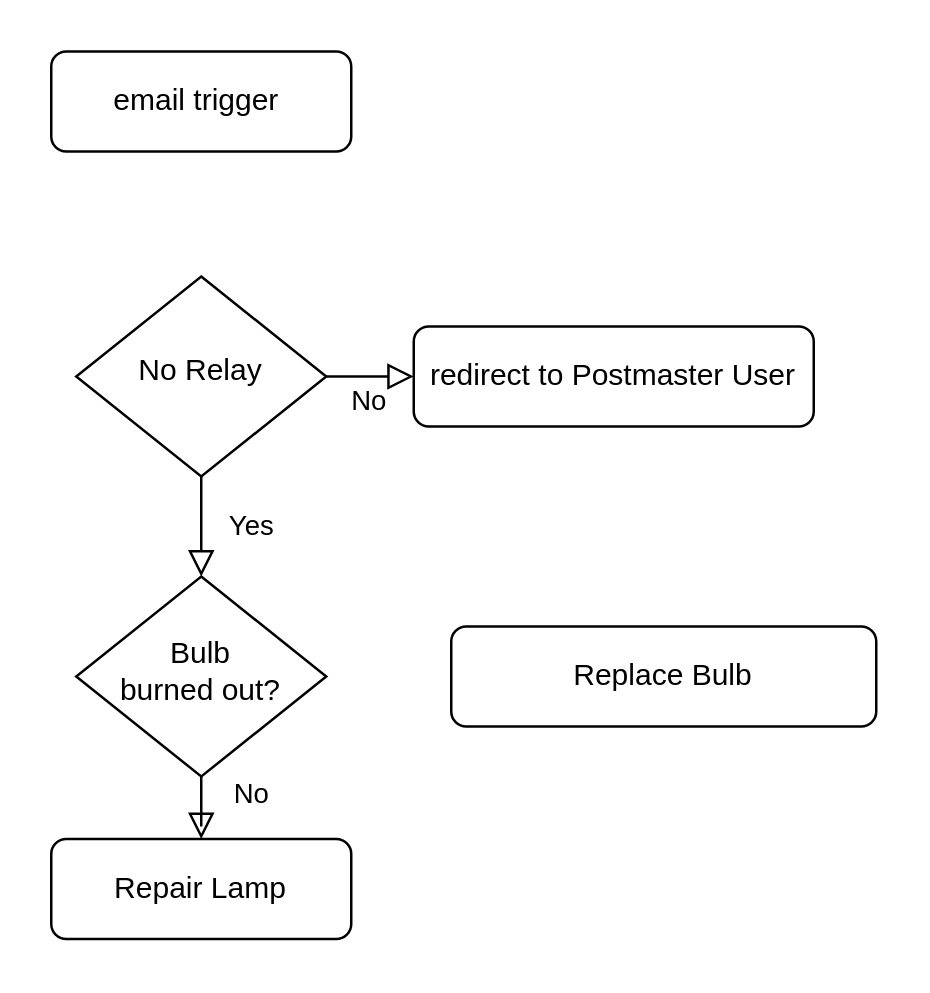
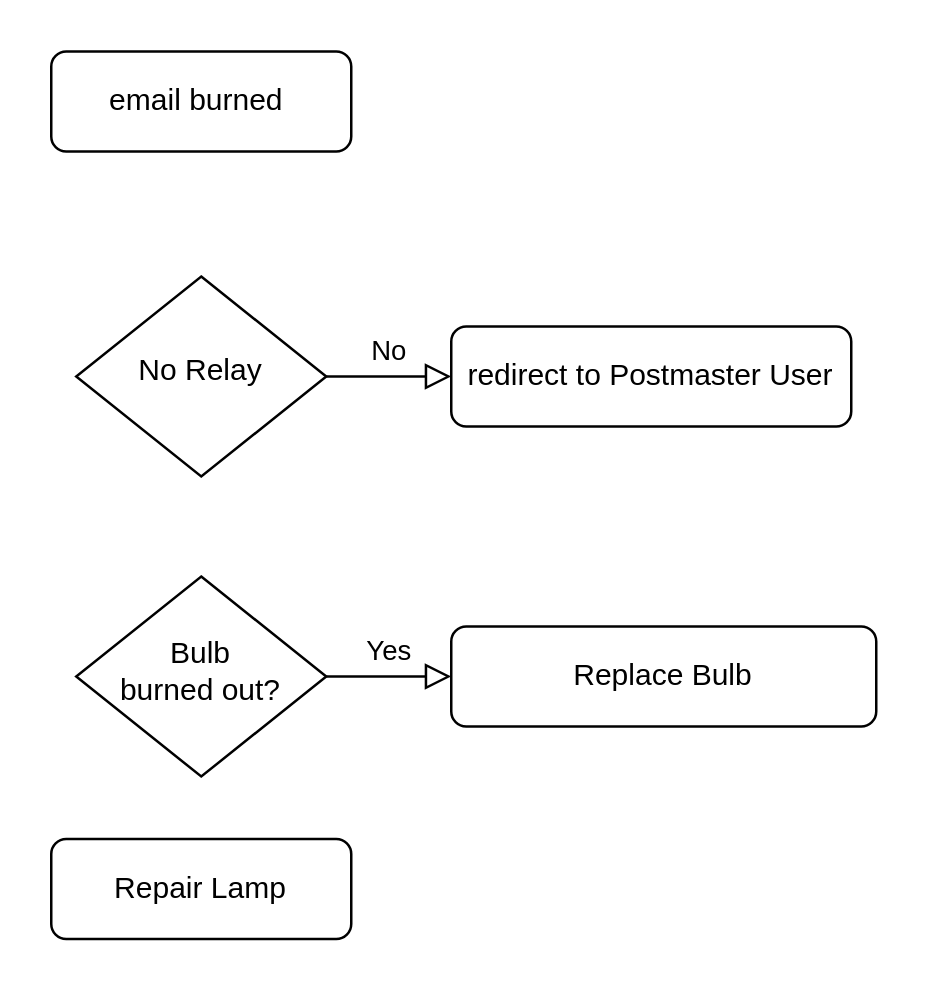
node "email trigger": label "email trigger" -> "email burned"
node "redirect to Postmaster User": moved (614, 376) -> (651, 376)
edge "No Relay" -> "Bulb burned out?": removed, label "Yes"
edge "Bulb burned out?" -> "Replace Bulb": added, label "Yes"
edge "Bulb burned out?" -> "Repair Lamp": removed, label "No"
